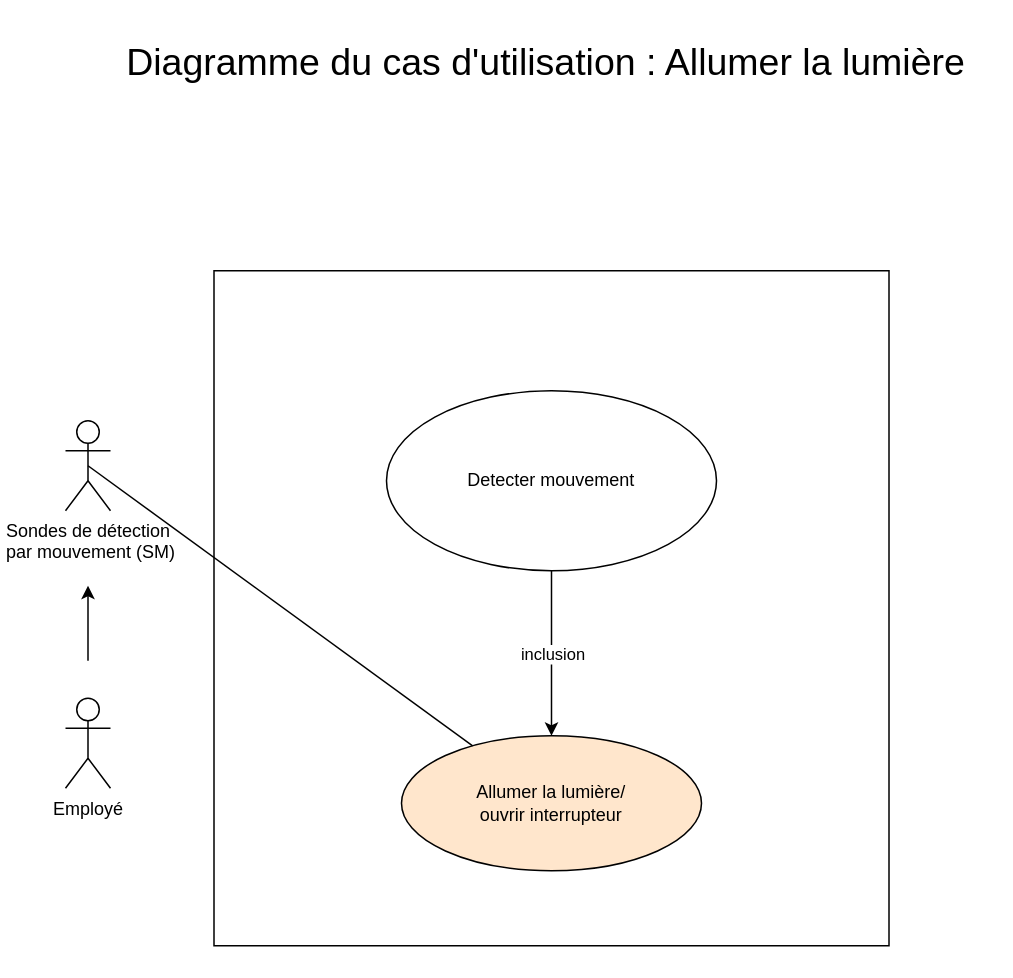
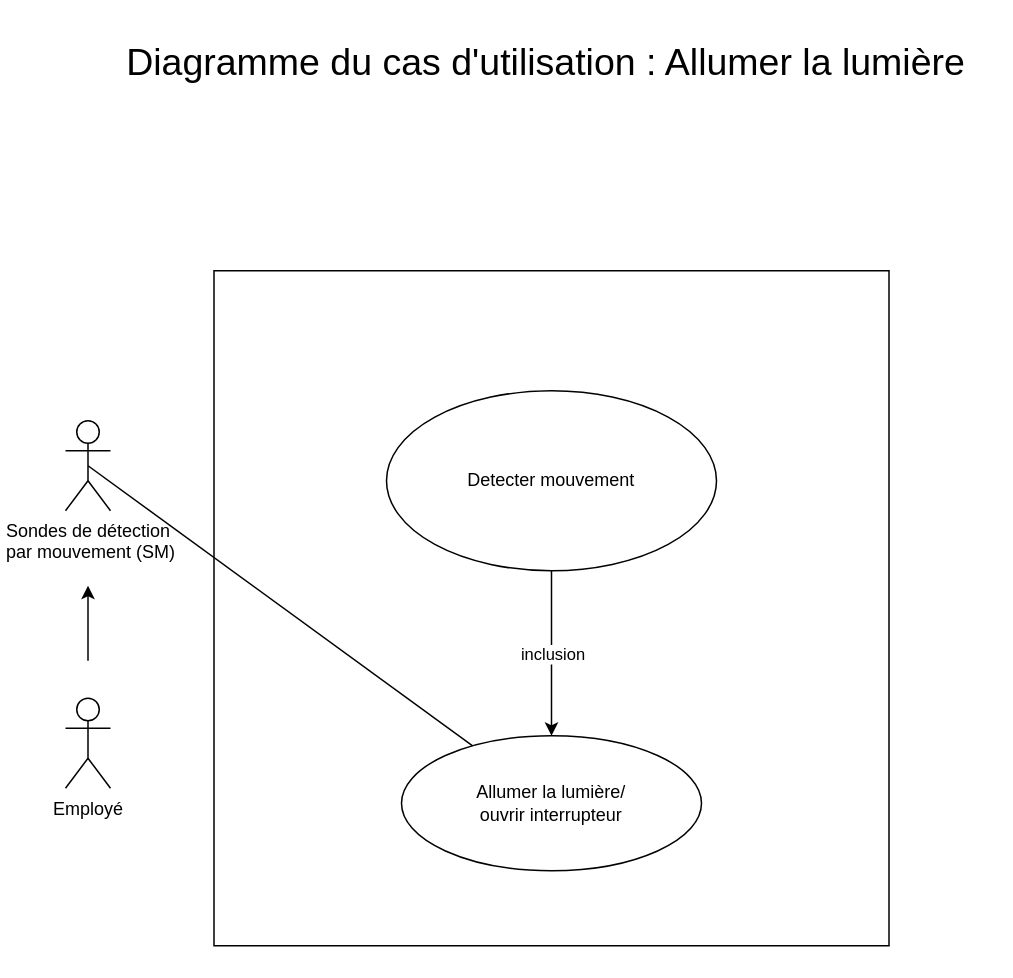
node "Allumer la lumière/ ouvrir interrupteur": fillcolor #ffe6cc -> #ffffff
